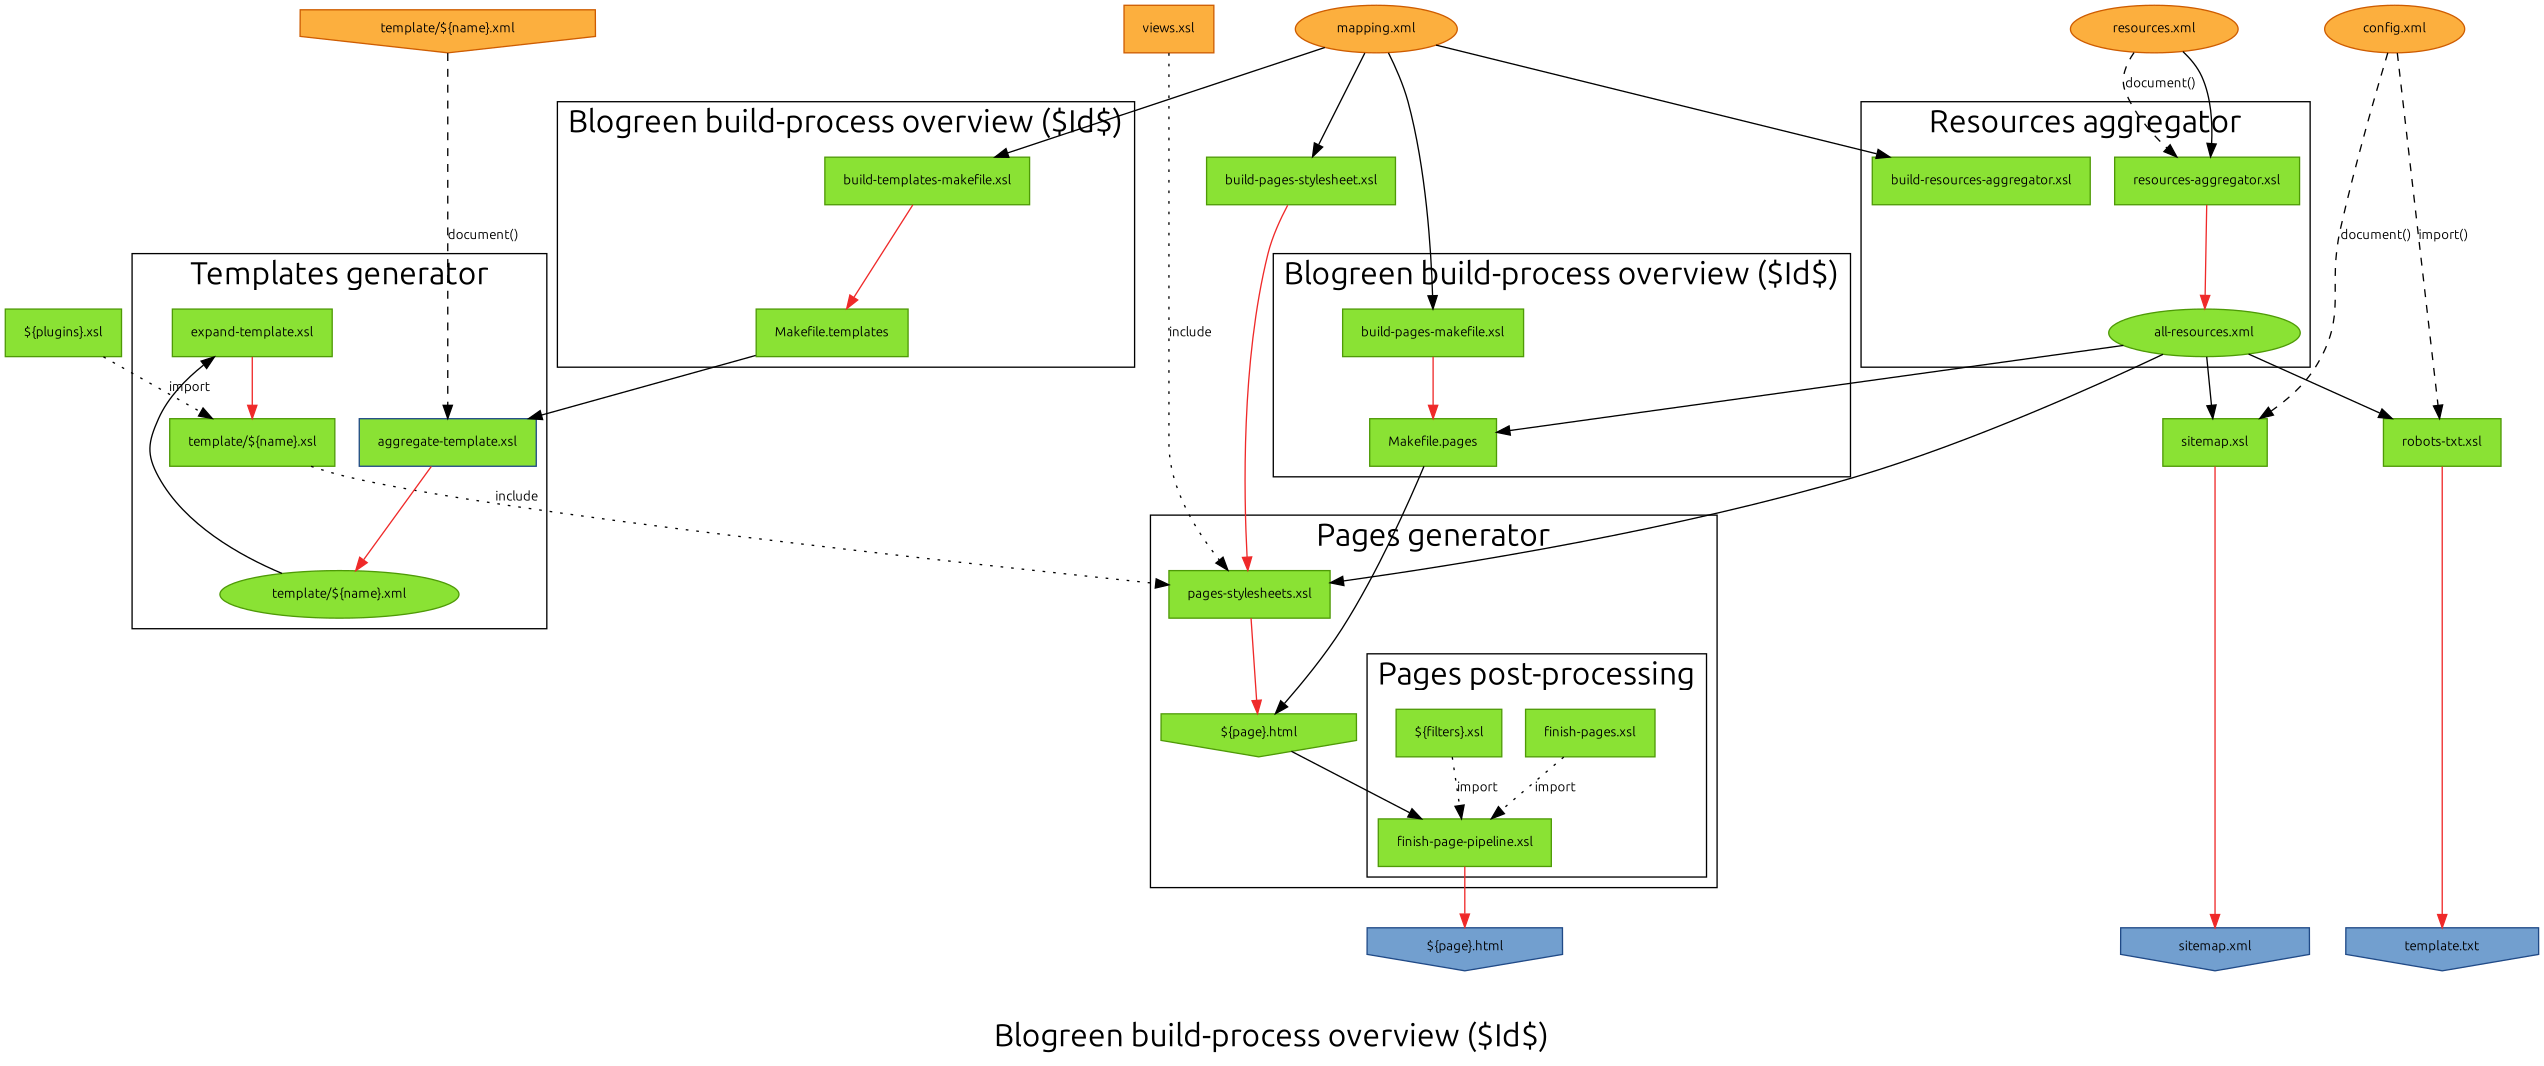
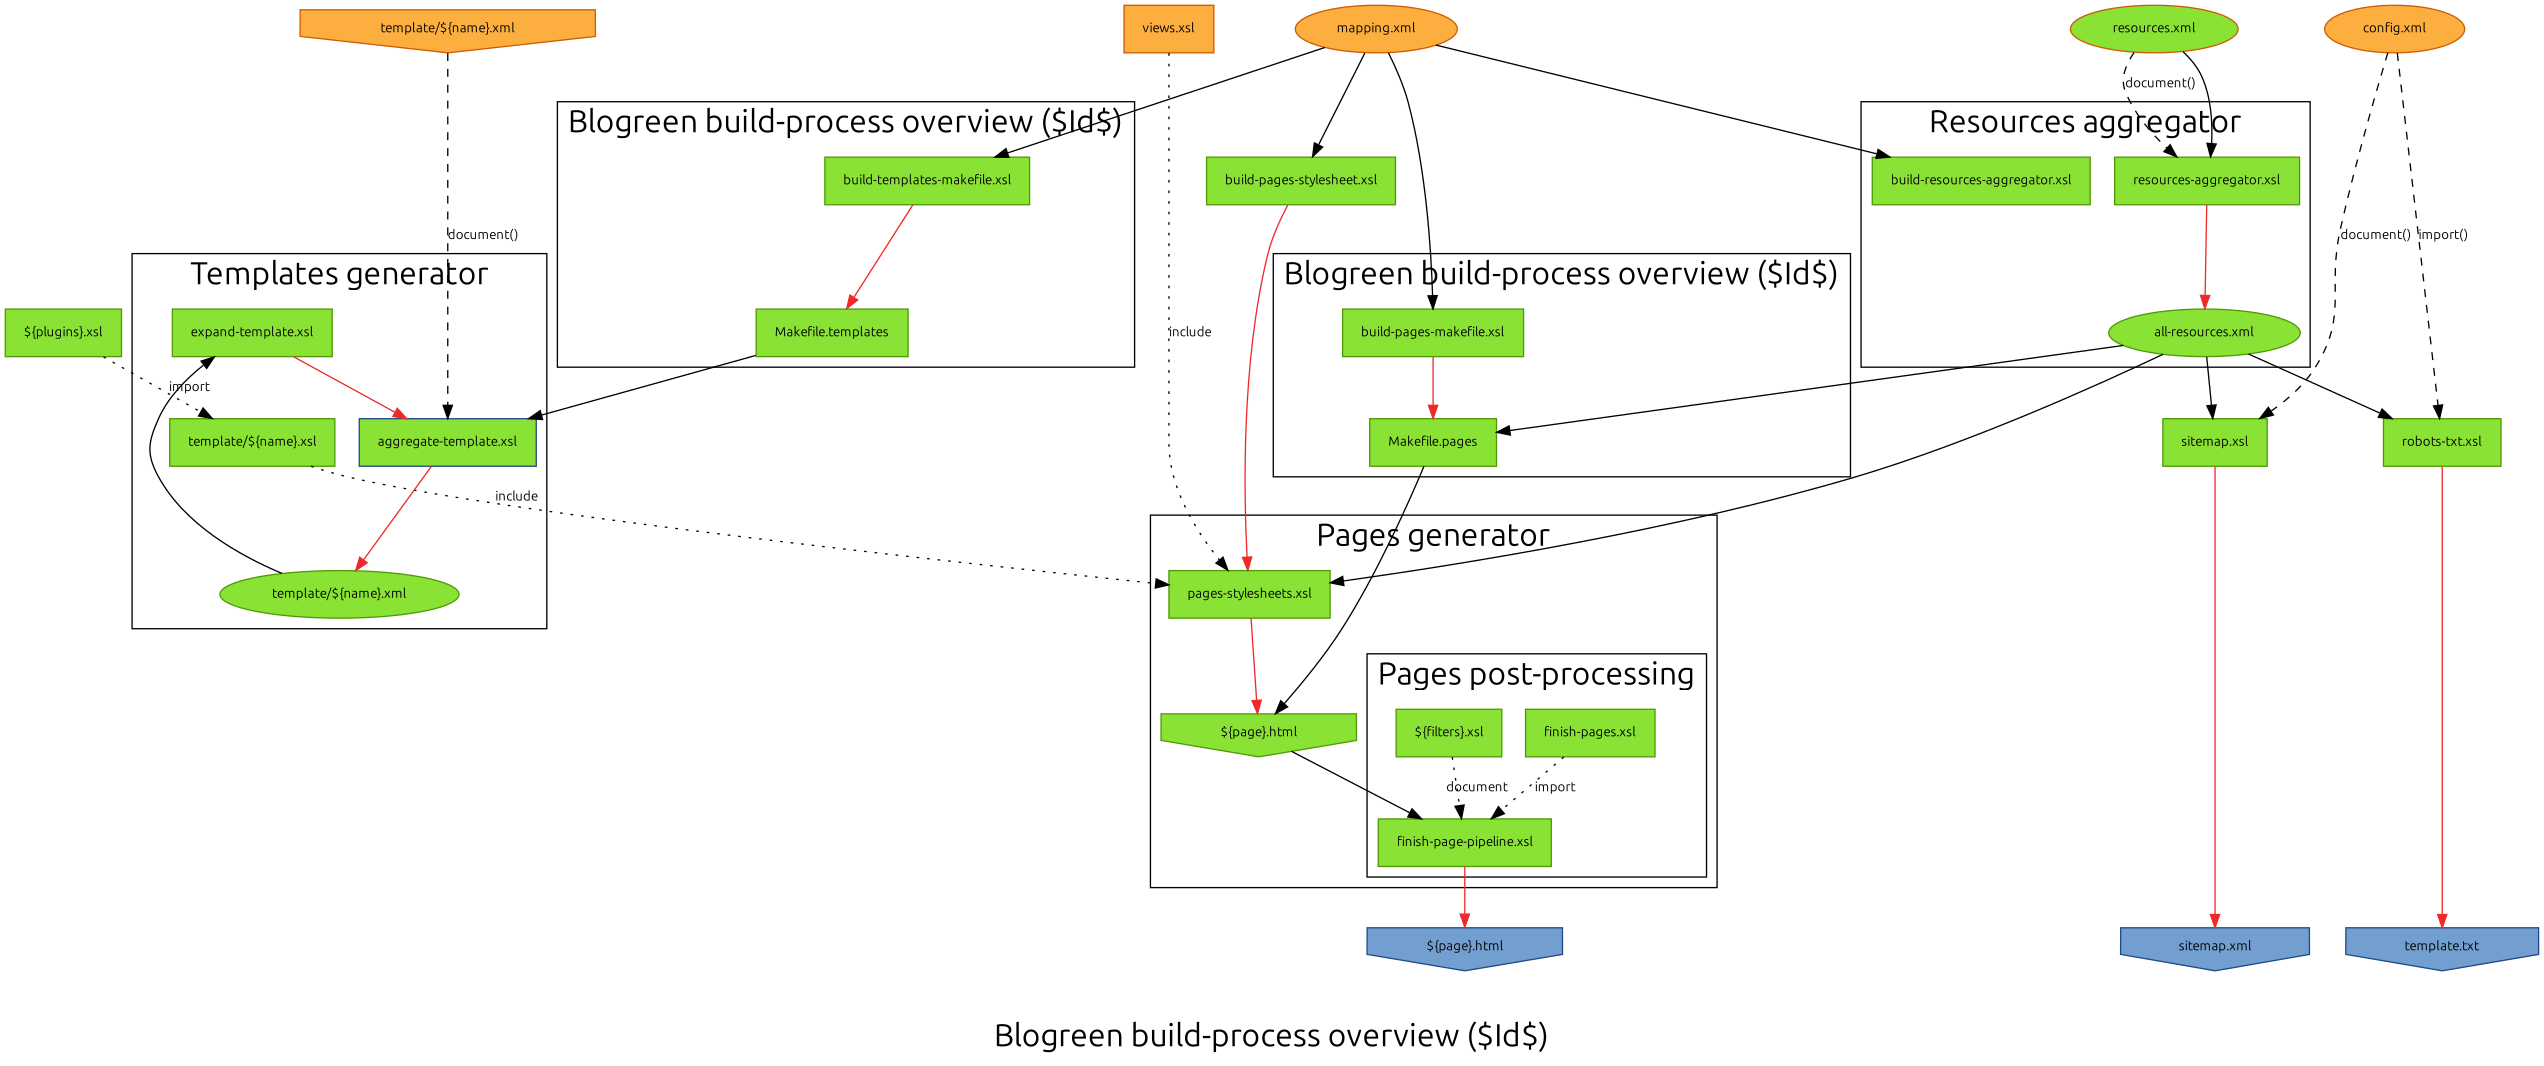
node "resources.xml": fillcolor #fcaf3e -> #8ae234
edge "expand-template.xsl" -> "template/${name}.xsl": now "expand-template.xsl" -> "aggregate-template.xsl"
edge "${filters}.xsl" -> "finish-page-pipeline.xsl": label "import" -> "document"
